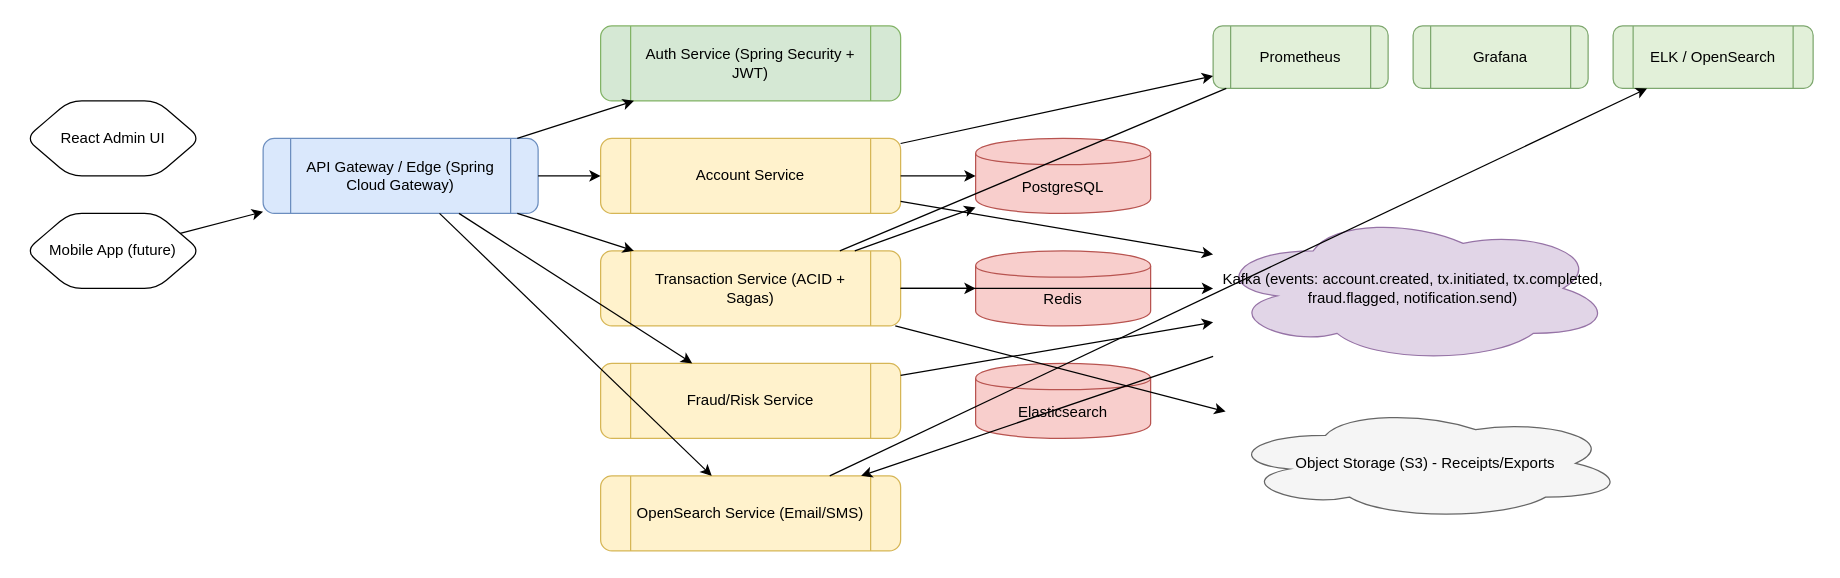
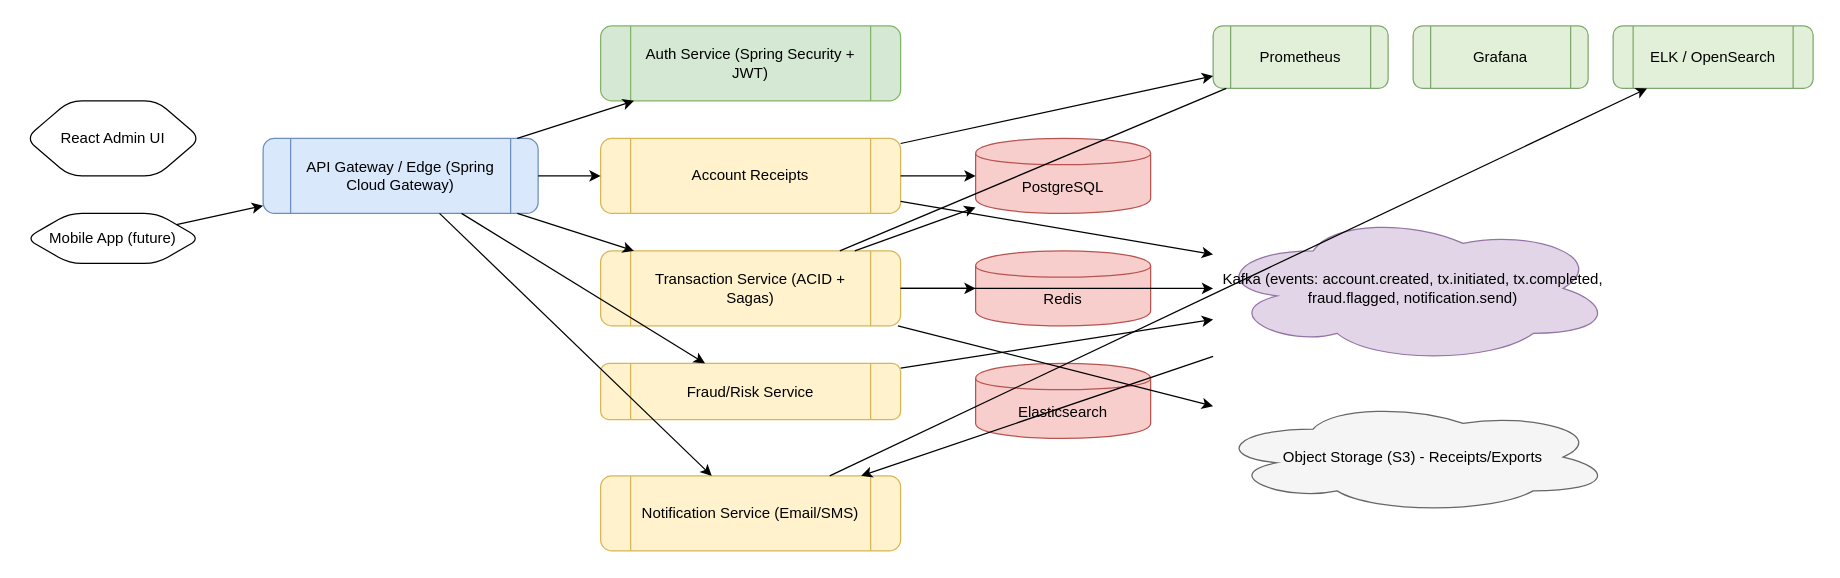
node "Account Service": label "Account Service" -> "Account Receipts"
node "Mobile App (future)": size 175x75 -> 175x50
node "Fraud/Risk Service": size 300x75 -> 300x56
node "Object Storage (S3) - Receipts/Exports": moved (1426, 463) -> (1413, 457)
node "OpenSearch Service (Email/SMS)": label "OpenSearch Service (Email/SMS)" -> "Notification Service (Email/SMS)"
